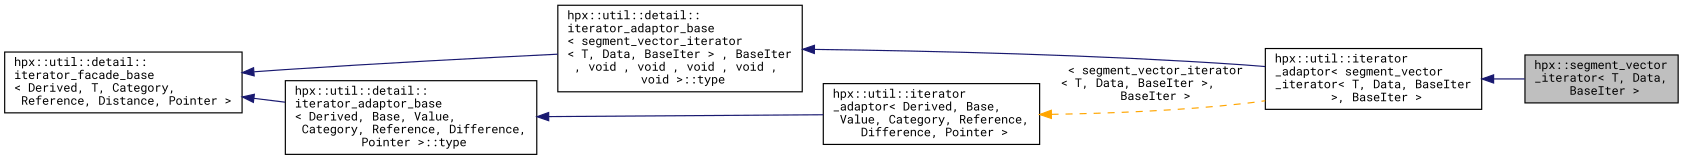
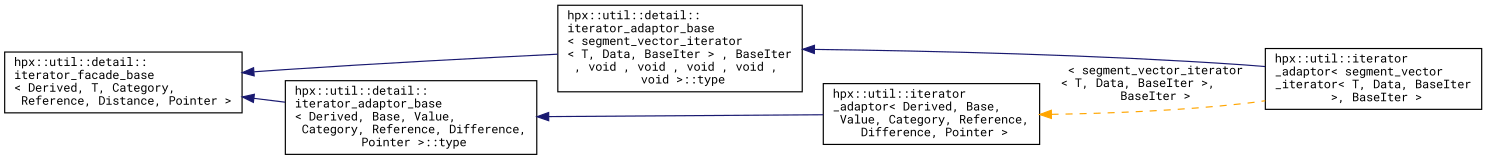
node "hpx::segment_vector _iterator< T, Data, BaseIter >": removed
